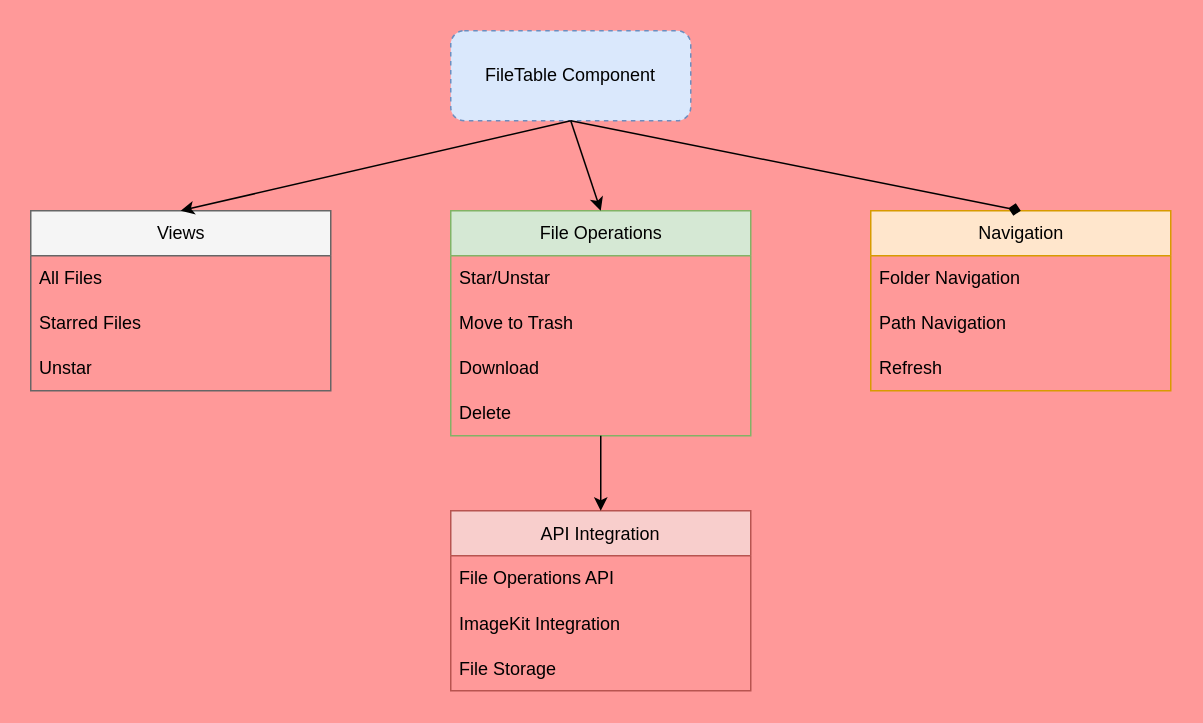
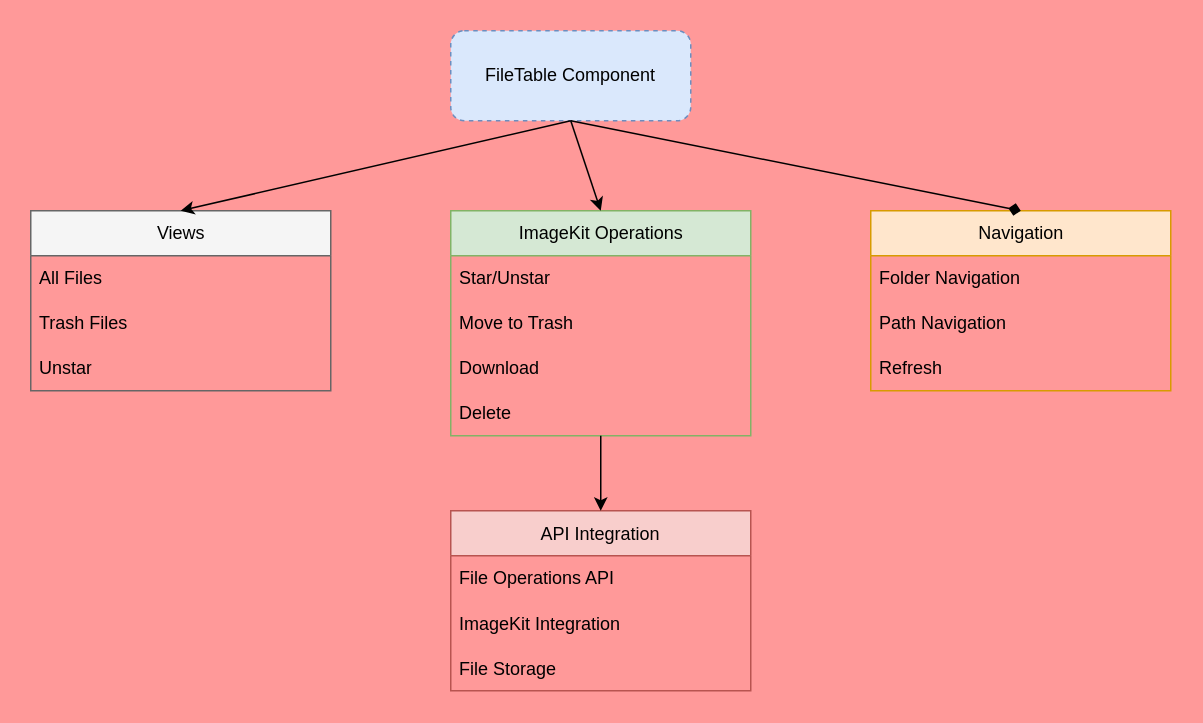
node "File Operations": label "File Operations" -> "ImageKit Operations"
node "Starred Files": label "Starred Files" -> "Trash Files"
